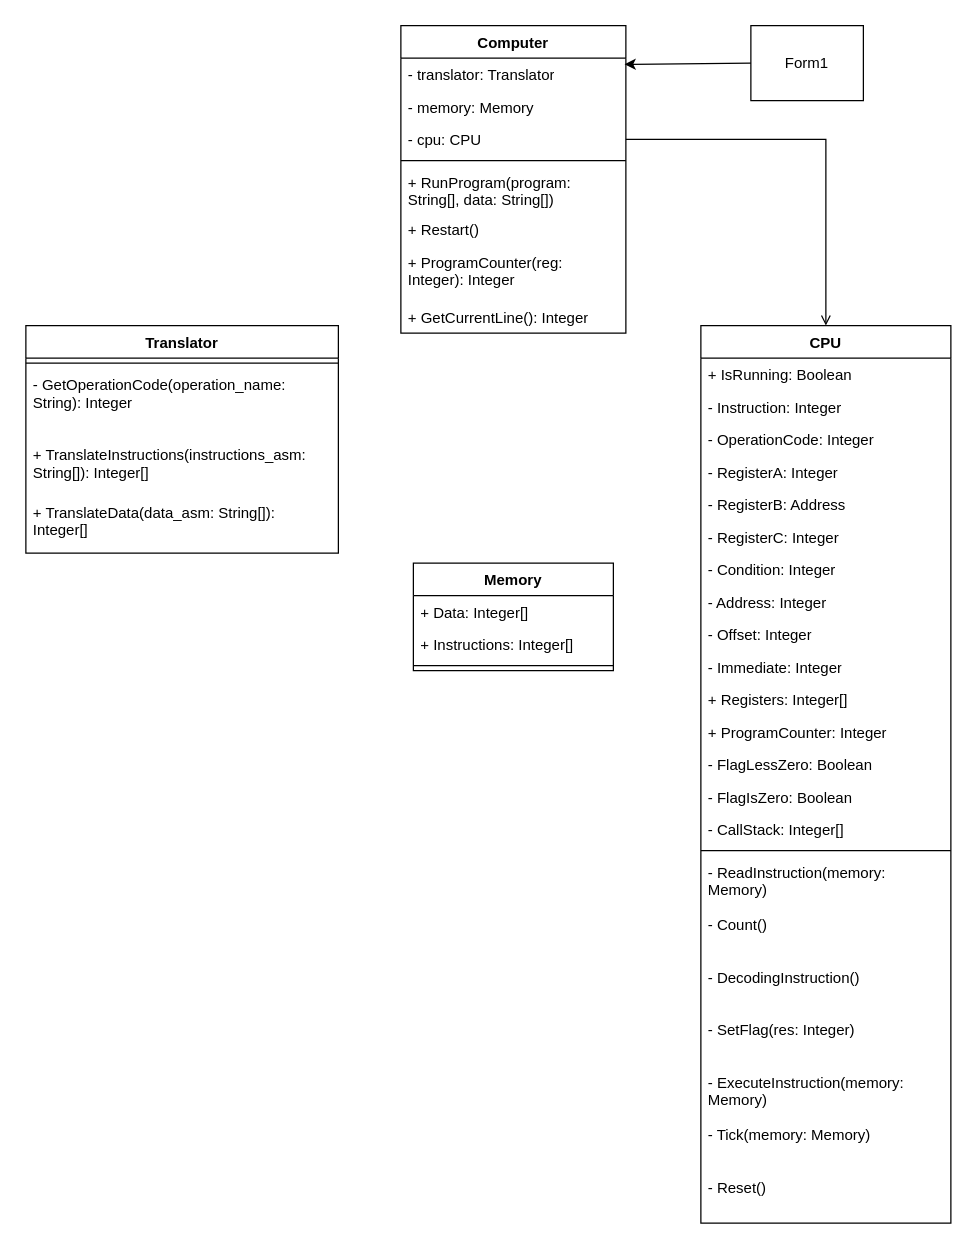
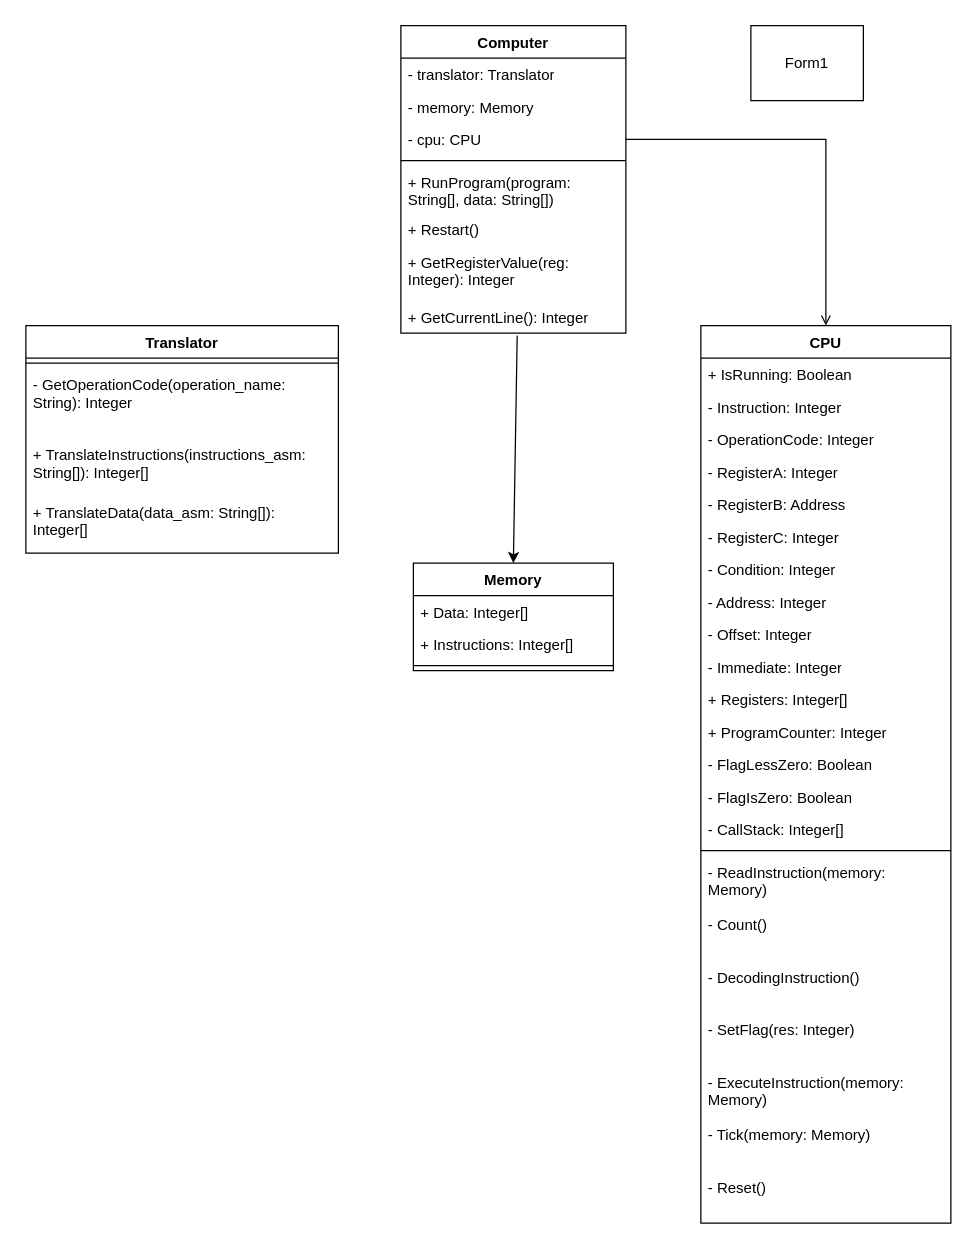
edge "Form1" -> "- translator: Translator": removed
node "+ ProgramCounter(reg: Integer): Integer": label "+ ProgramCounter(reg: Integer): Integer" -> "+ GetRegisterValue(reg: Integer): Integer"
edge "+ GetCurrentLine(): Integer" -> "Memory": added
